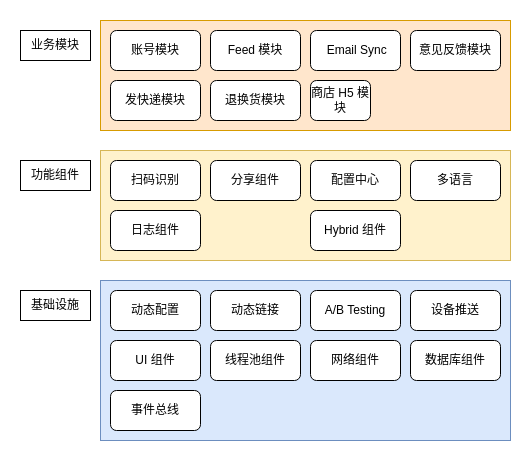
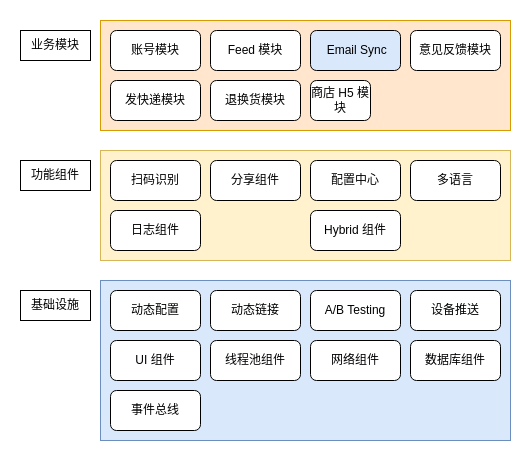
node "Email Sync": fillcolor #ffffff -> #dae8fc
